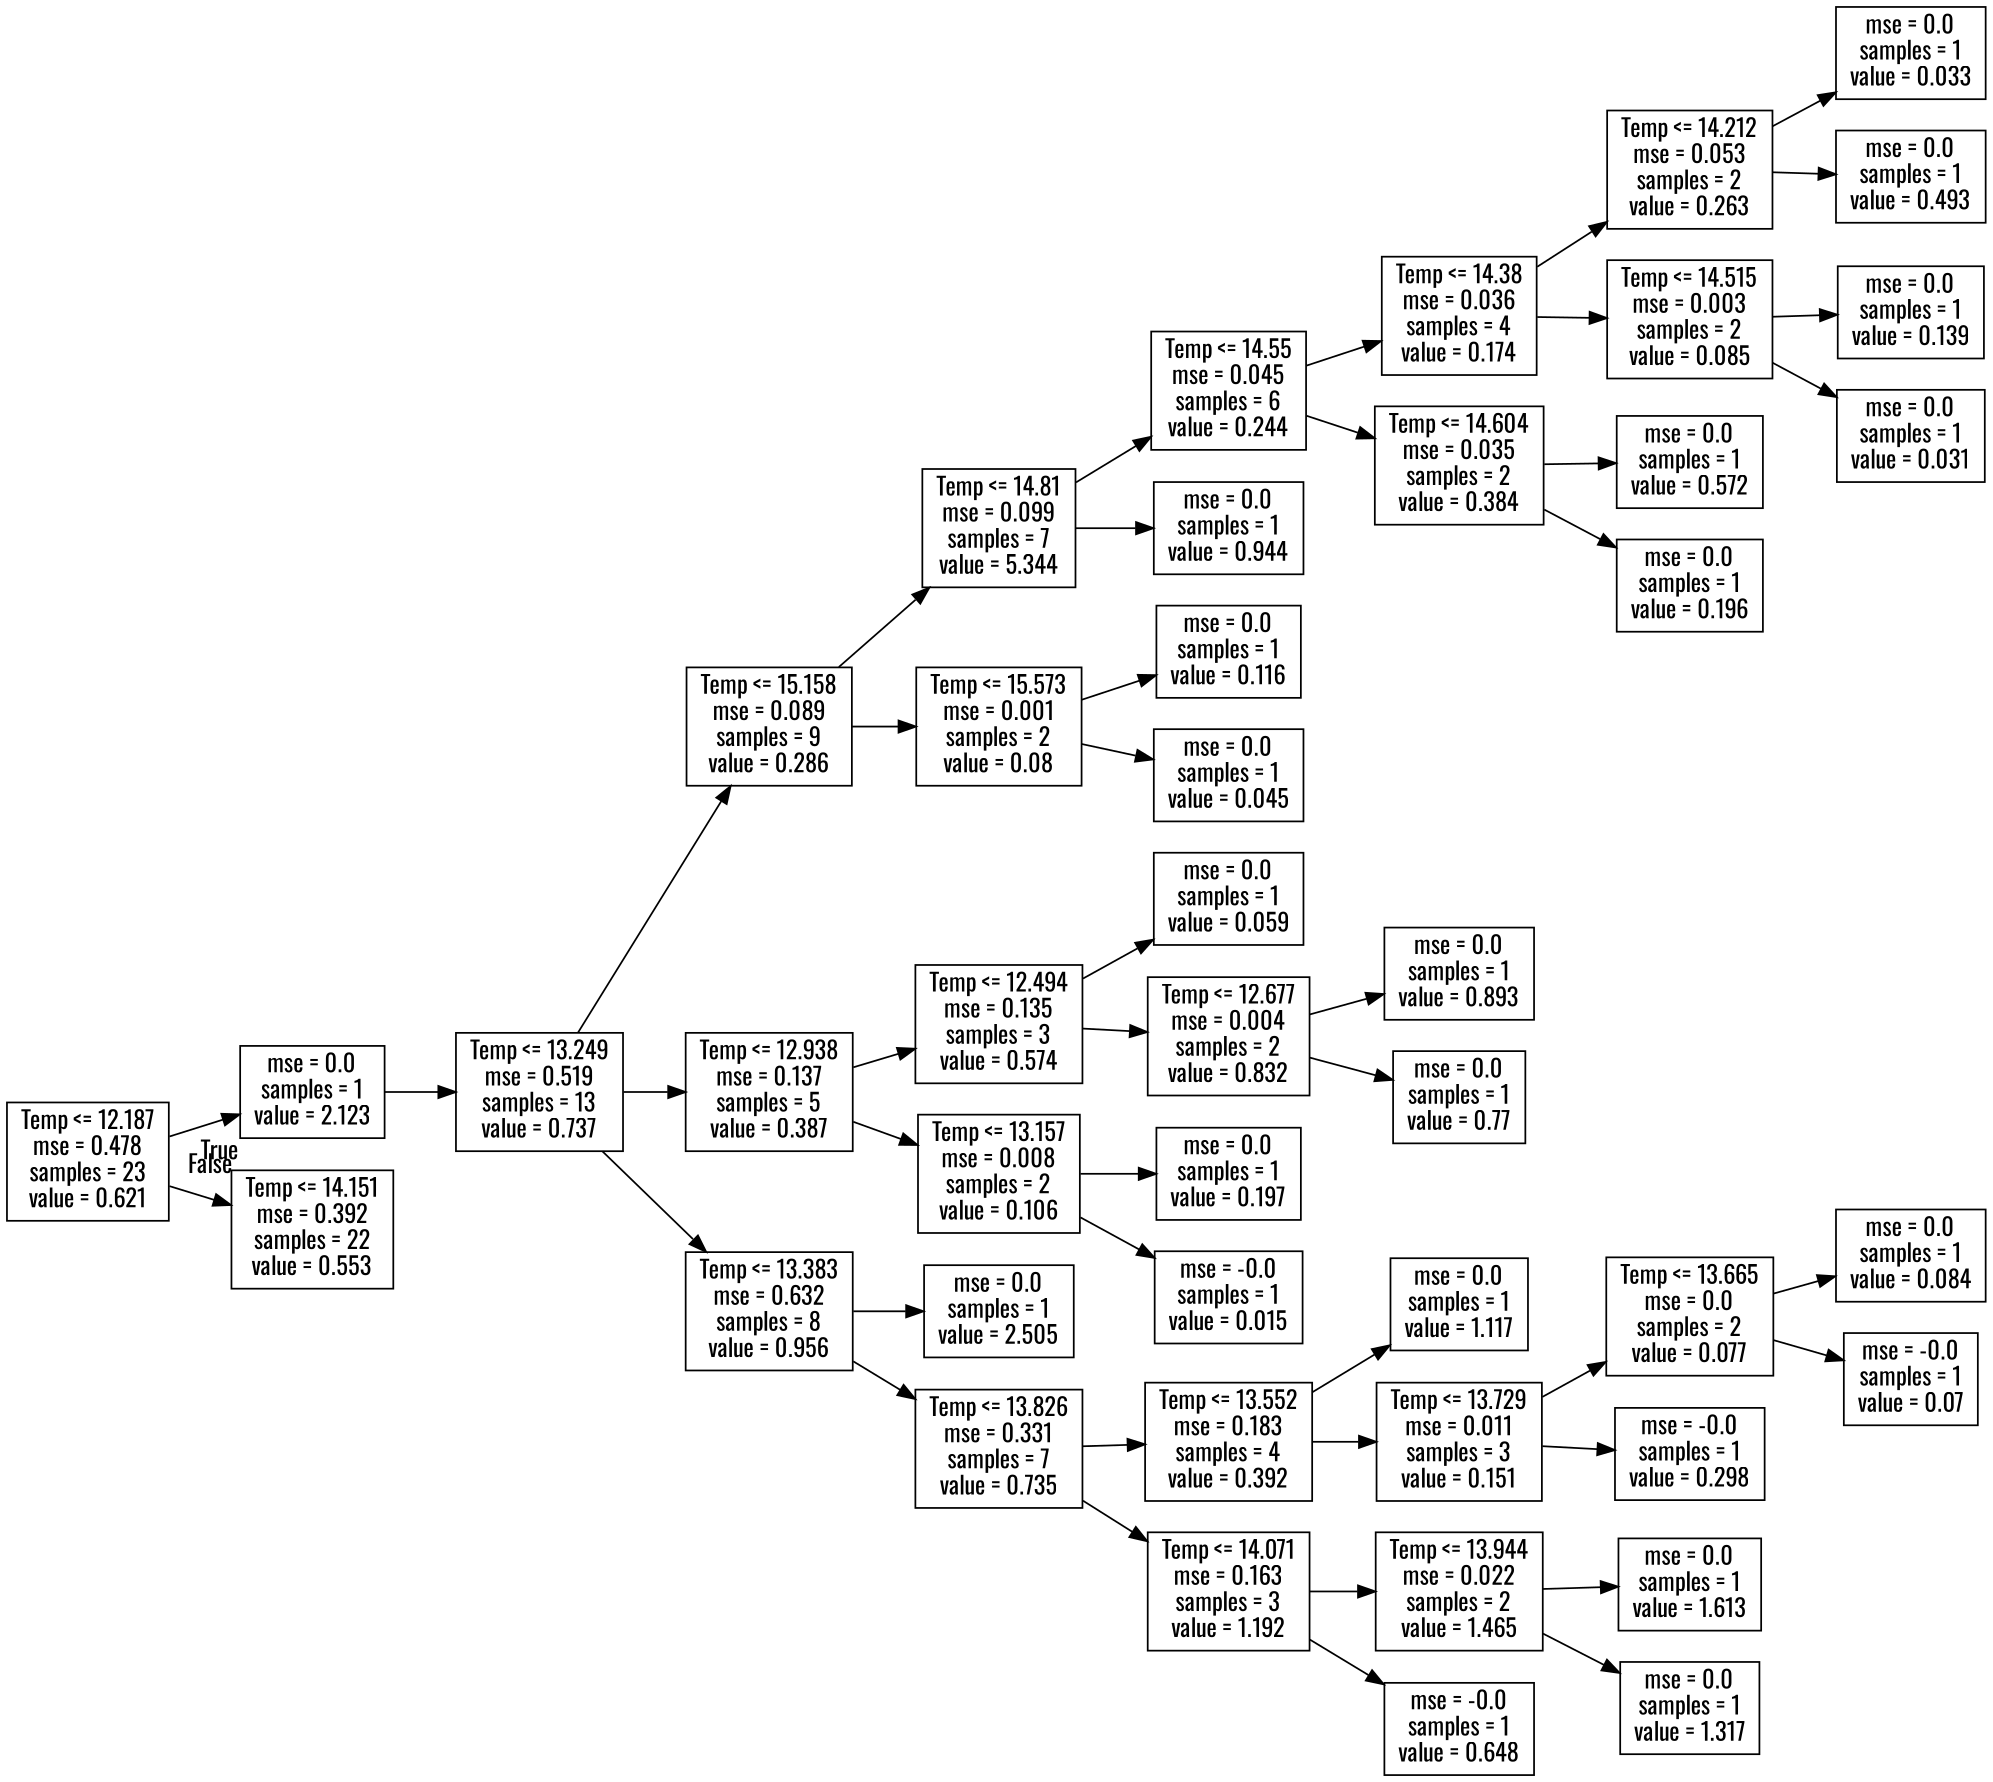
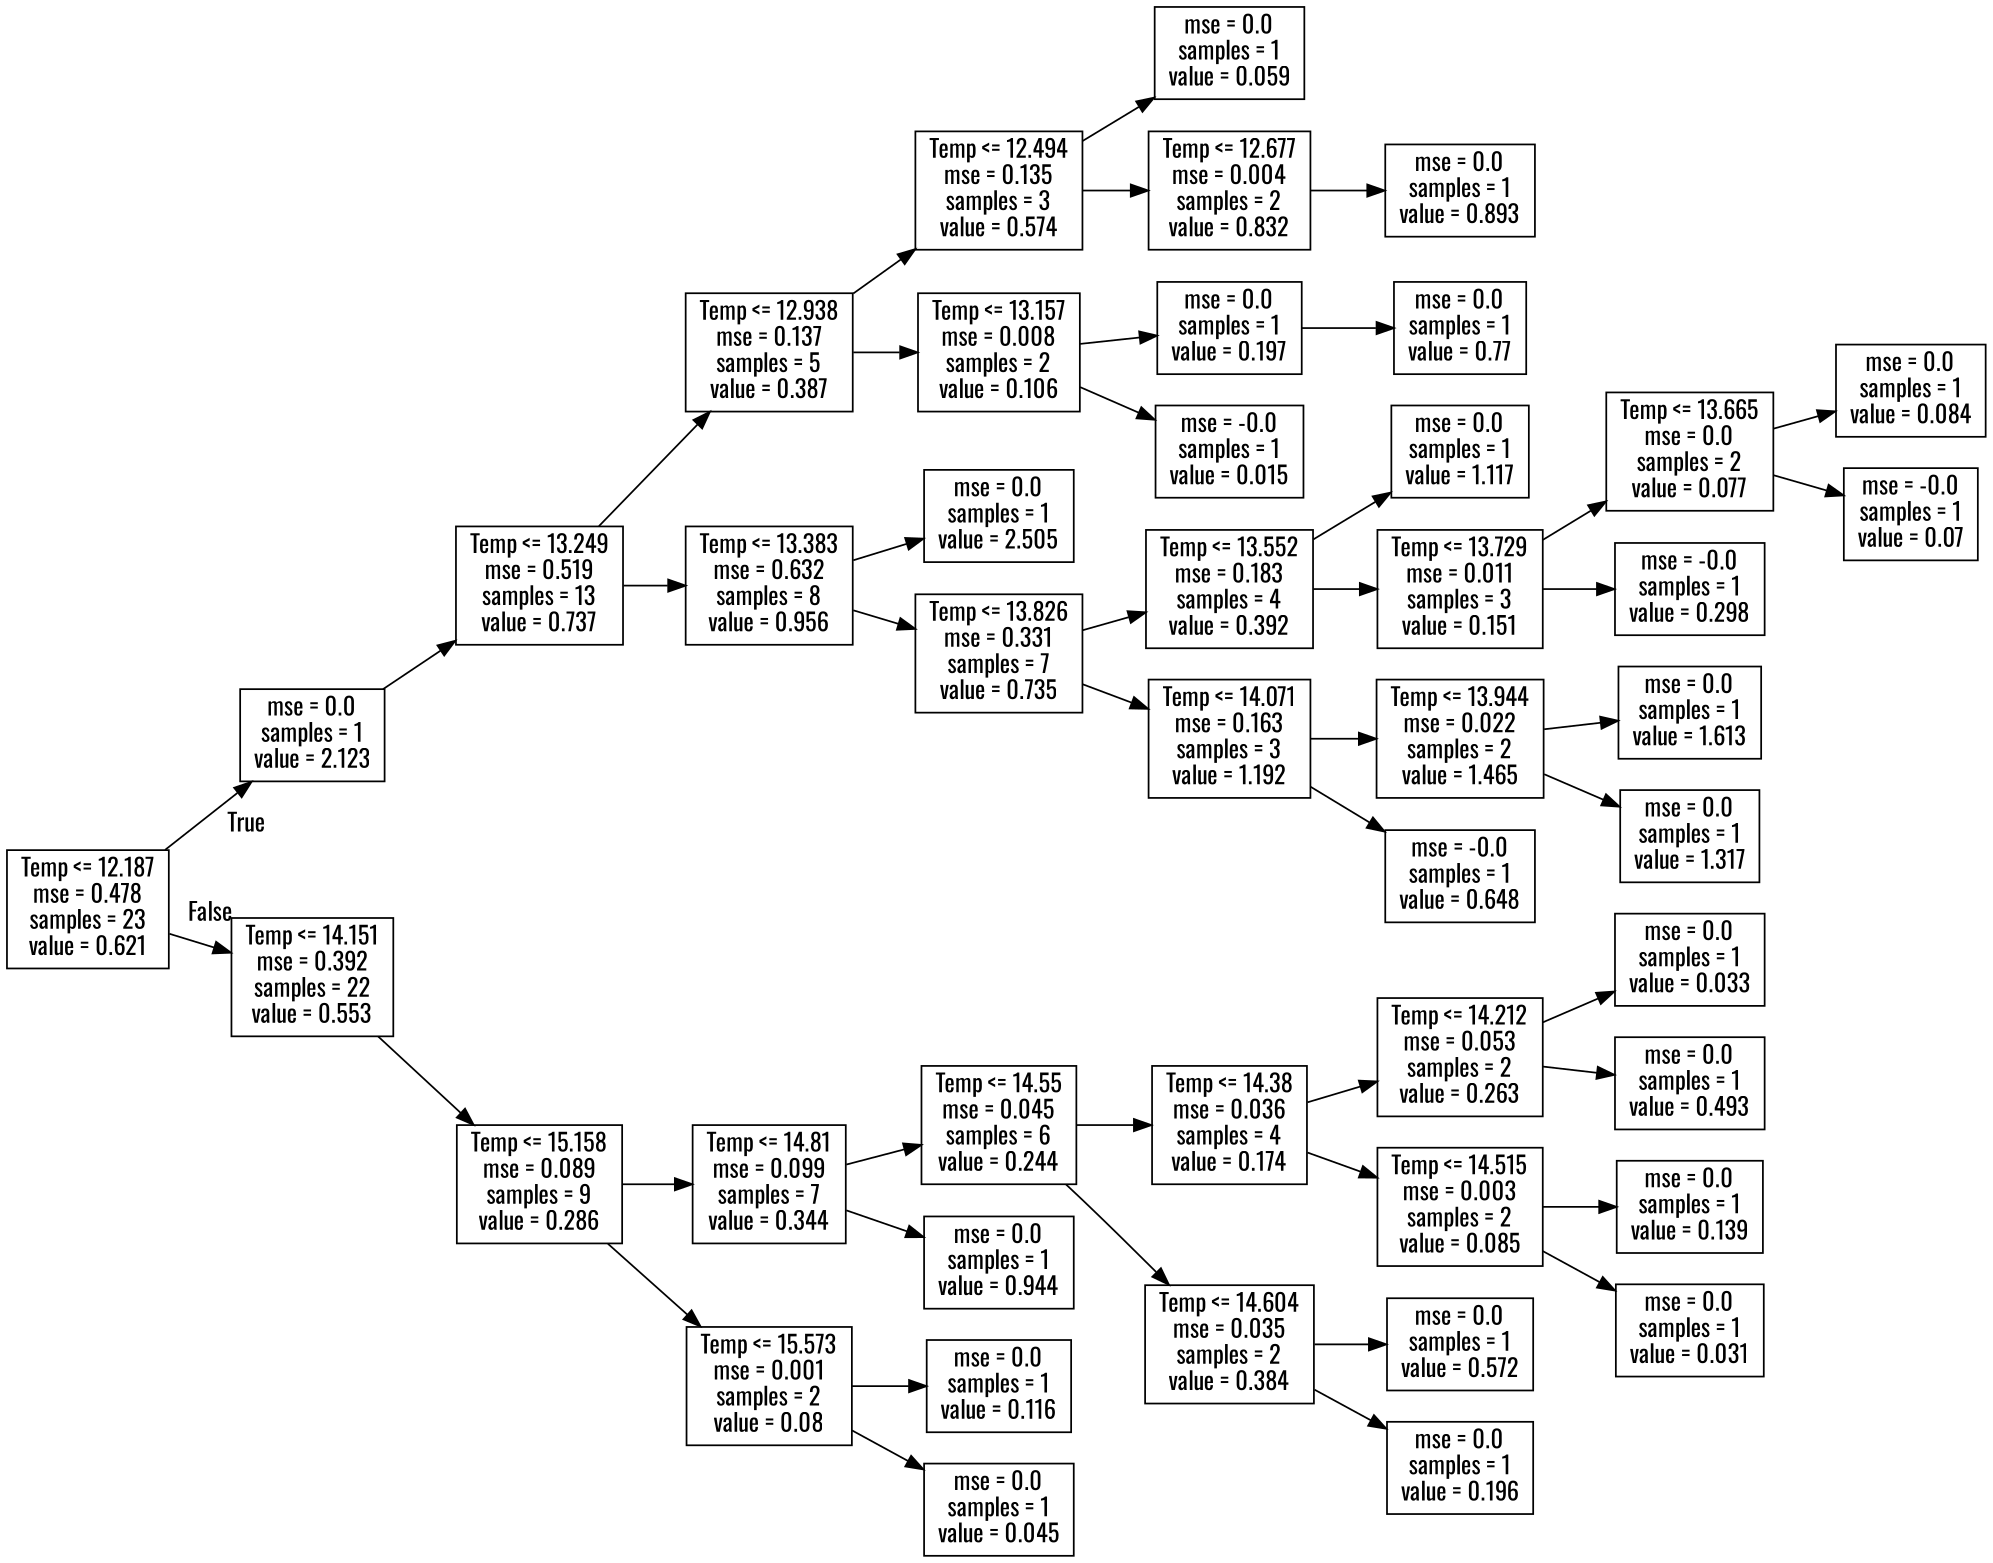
node "Temp <= 14.81 mse = 0.099 samples = 7 value = 5.344": label "Temp <= 14.81 mse = 0.099 samples = 7 value = 5.344" -> "Temp <= 14.81 mse = 0.099 samples = 7 value = 0.344"
edge "Temp <= 13.249 mse = 0.519 samples = 13 value = 0.737" -> "Temp <= 15.158 mse = 0.089 samples = 9 value = 0.286": now "Temp <= 14.151 mse = 0.392 samples = 22 value = 0.553" -> "Temp <= 15.158 mse = 0.089 samples = 9 value = 0.286"
edge "Temp <= 12.677 mse = 0.004 samples = 2 value = 0.832" -> "mse = 0.0 samples = 1 value = 0.77": now "mse = 0.0 samples = 1 value = 0.197" -> "mse = 0.0 samples = 1 value = 0.77"
